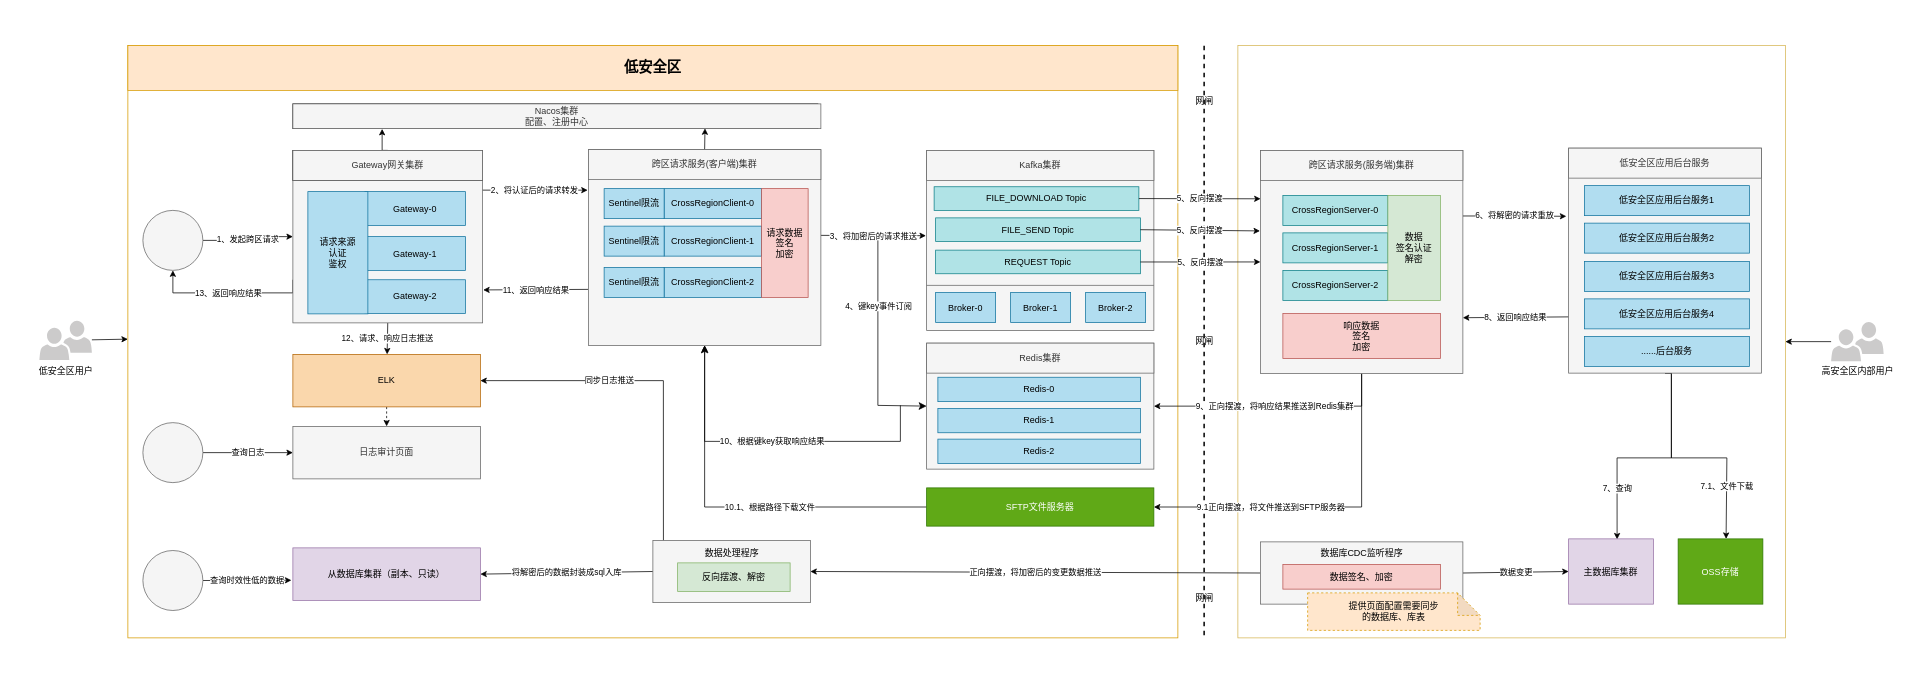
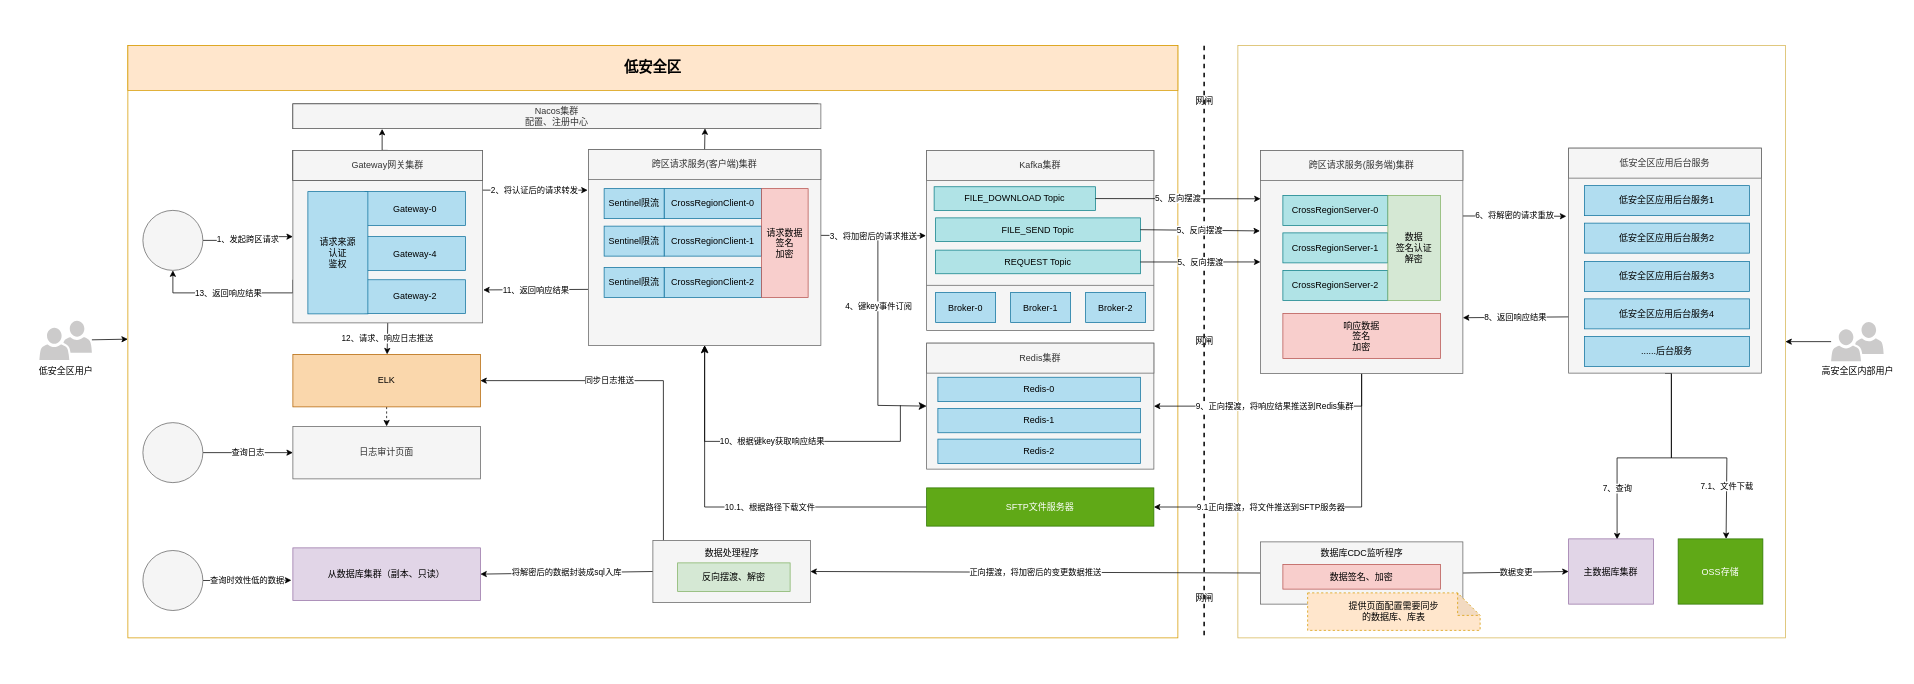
node "FILE_DOWNLOAD Topic": size 205x24 -> 161x24
node "Gateway-1": label "Gateway-1" -> "Gateway-4"
